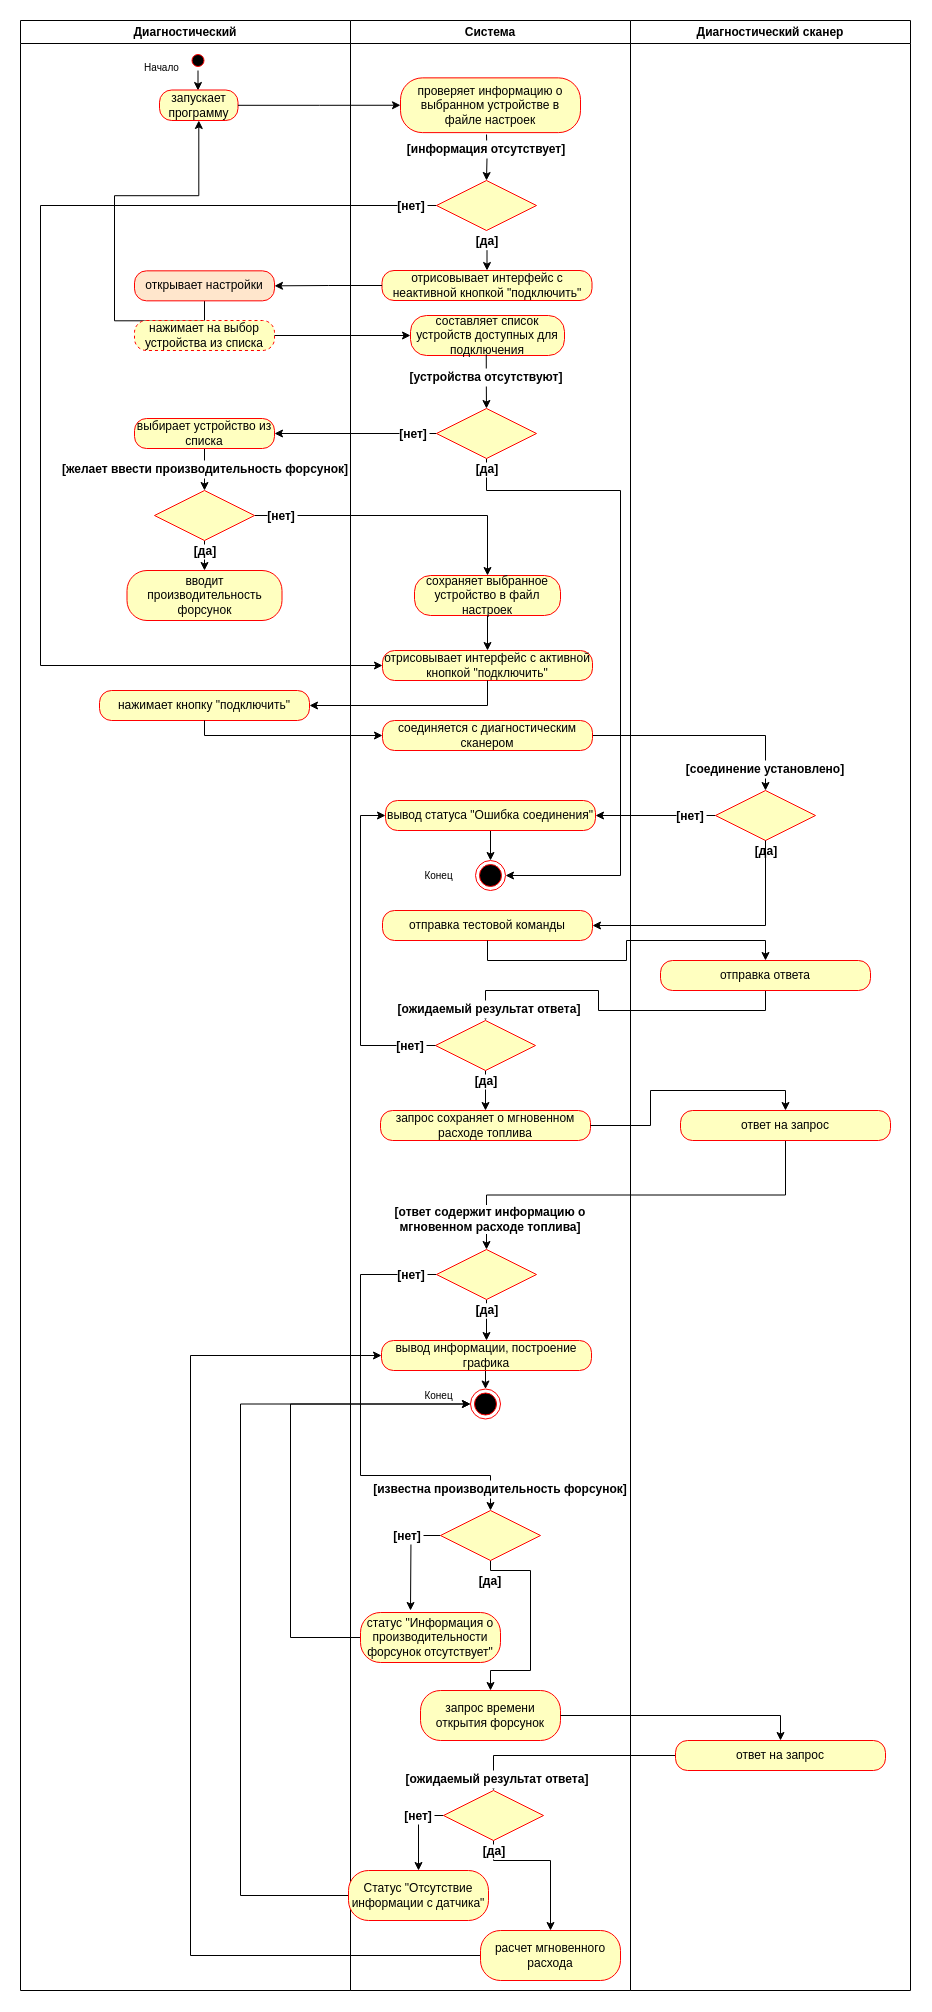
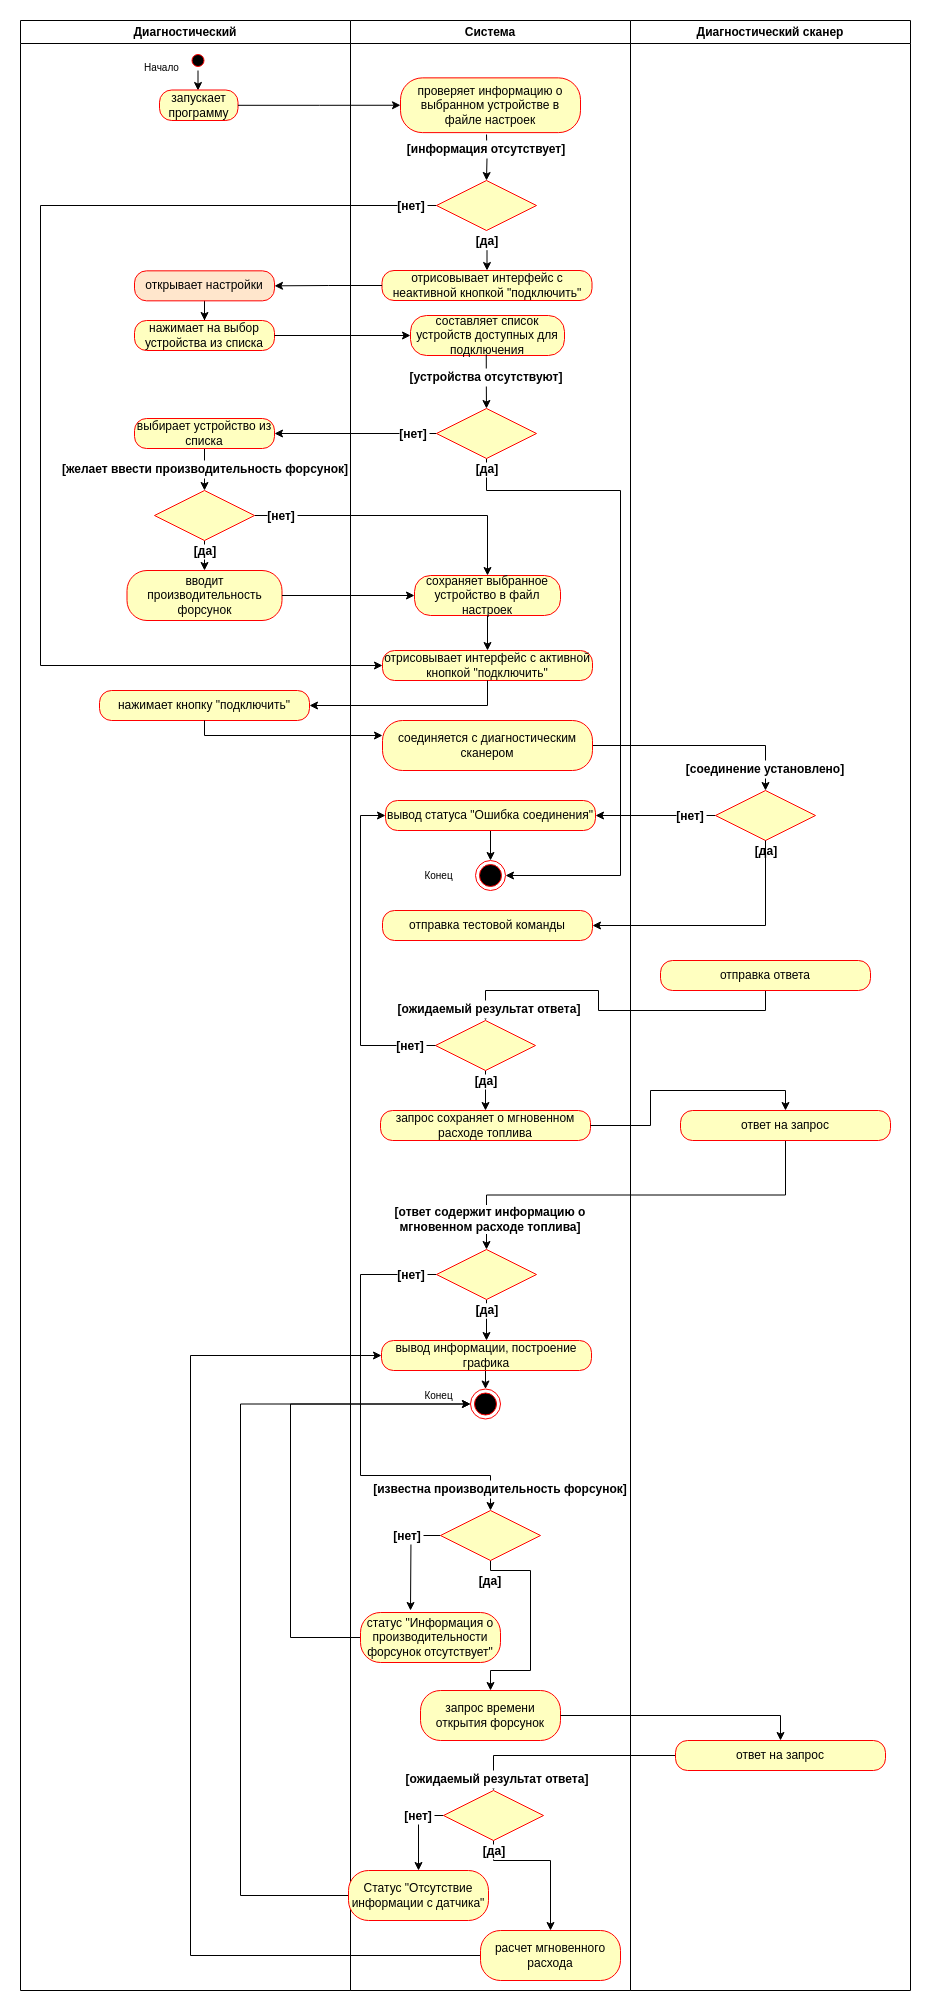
edge "открывает настройки" -> "запускает программу": now "открывает настройки" -> "нажимает на выбор устройства из списка"
node "нажимает на выбор устройства из списка": style dashed -> solid
edge "вводит производительность форсунок" -> "сохраняет выбранное устройство в файл настроек": added
node "соединяется с диагностическим сканером": size 210x30 -> 210x50
edge "отправка тестовой команды" -> "отправка ответа": removed
